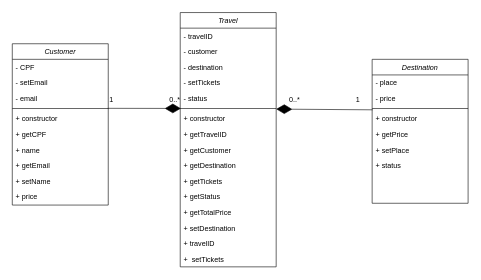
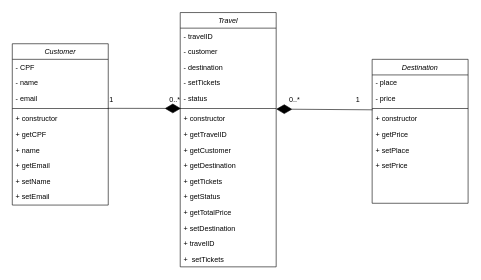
node "- setEmail": label "- setEmail" -> "- name"
node "+ status": label "+ status" -> "+ setPrice"
node "+ price": label "+ price" -> "+ setEmail"
